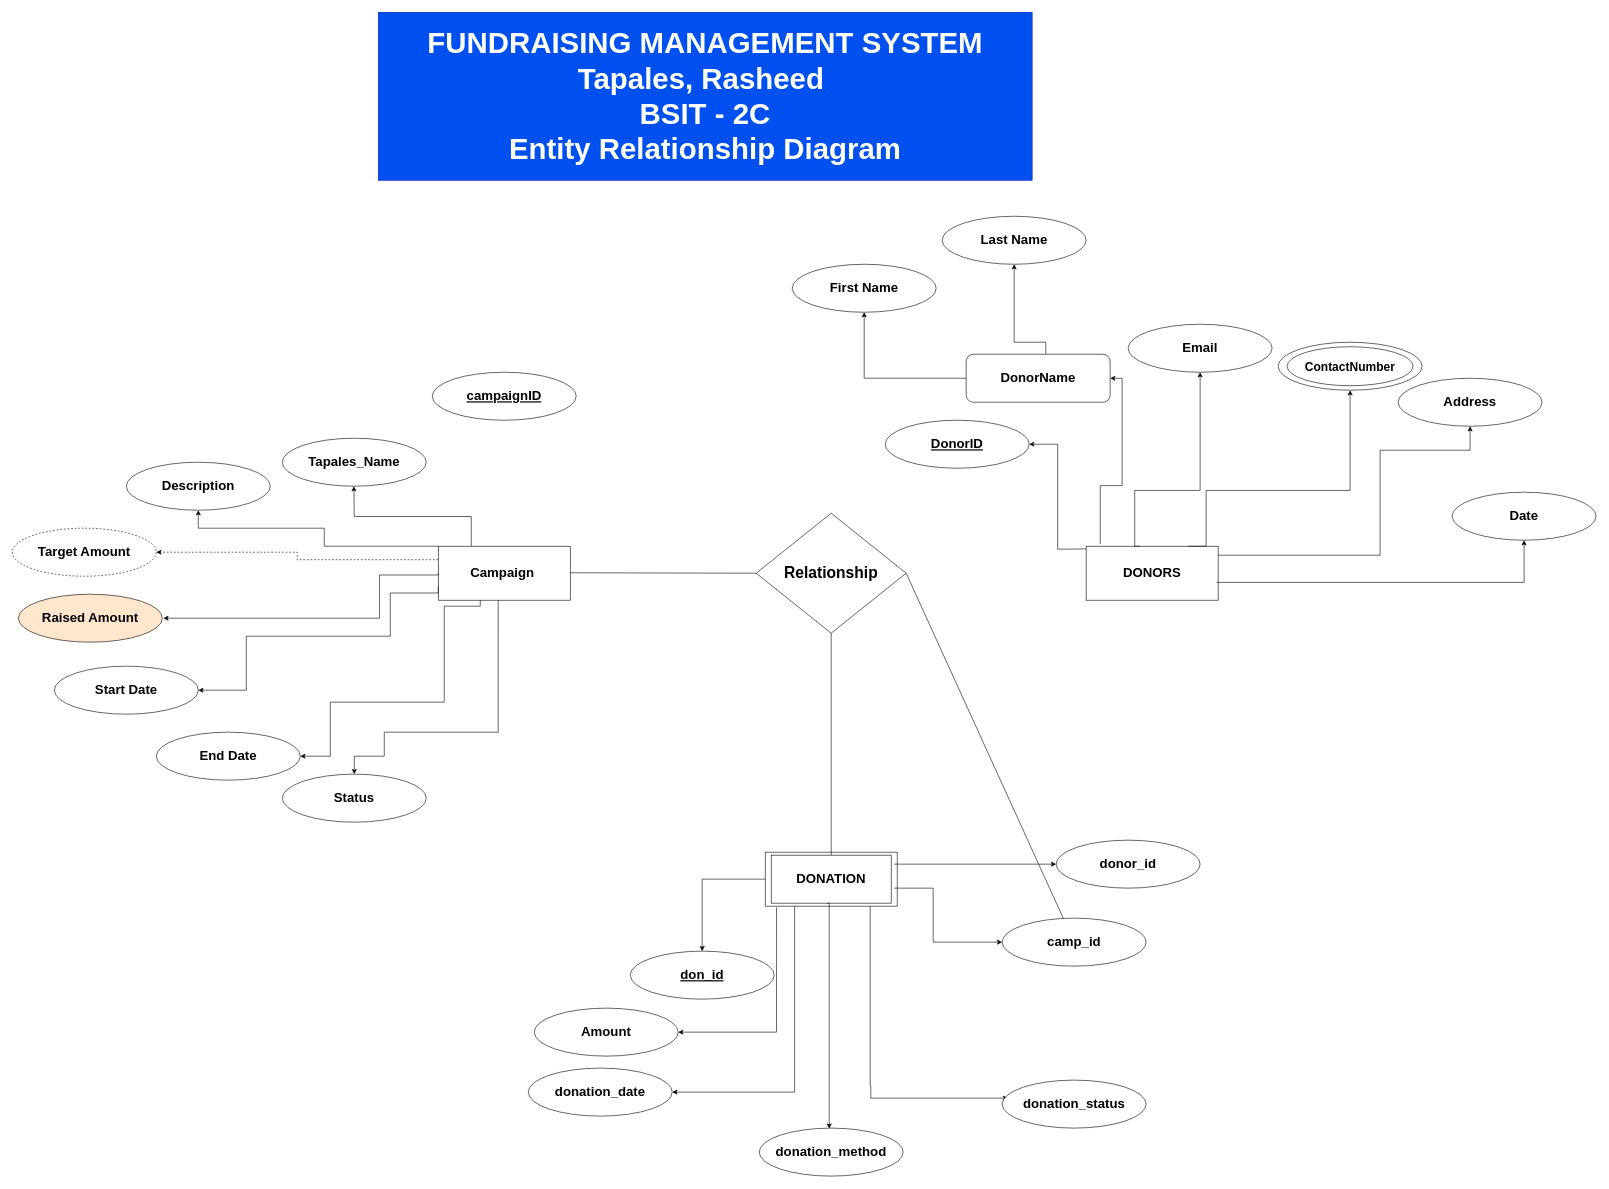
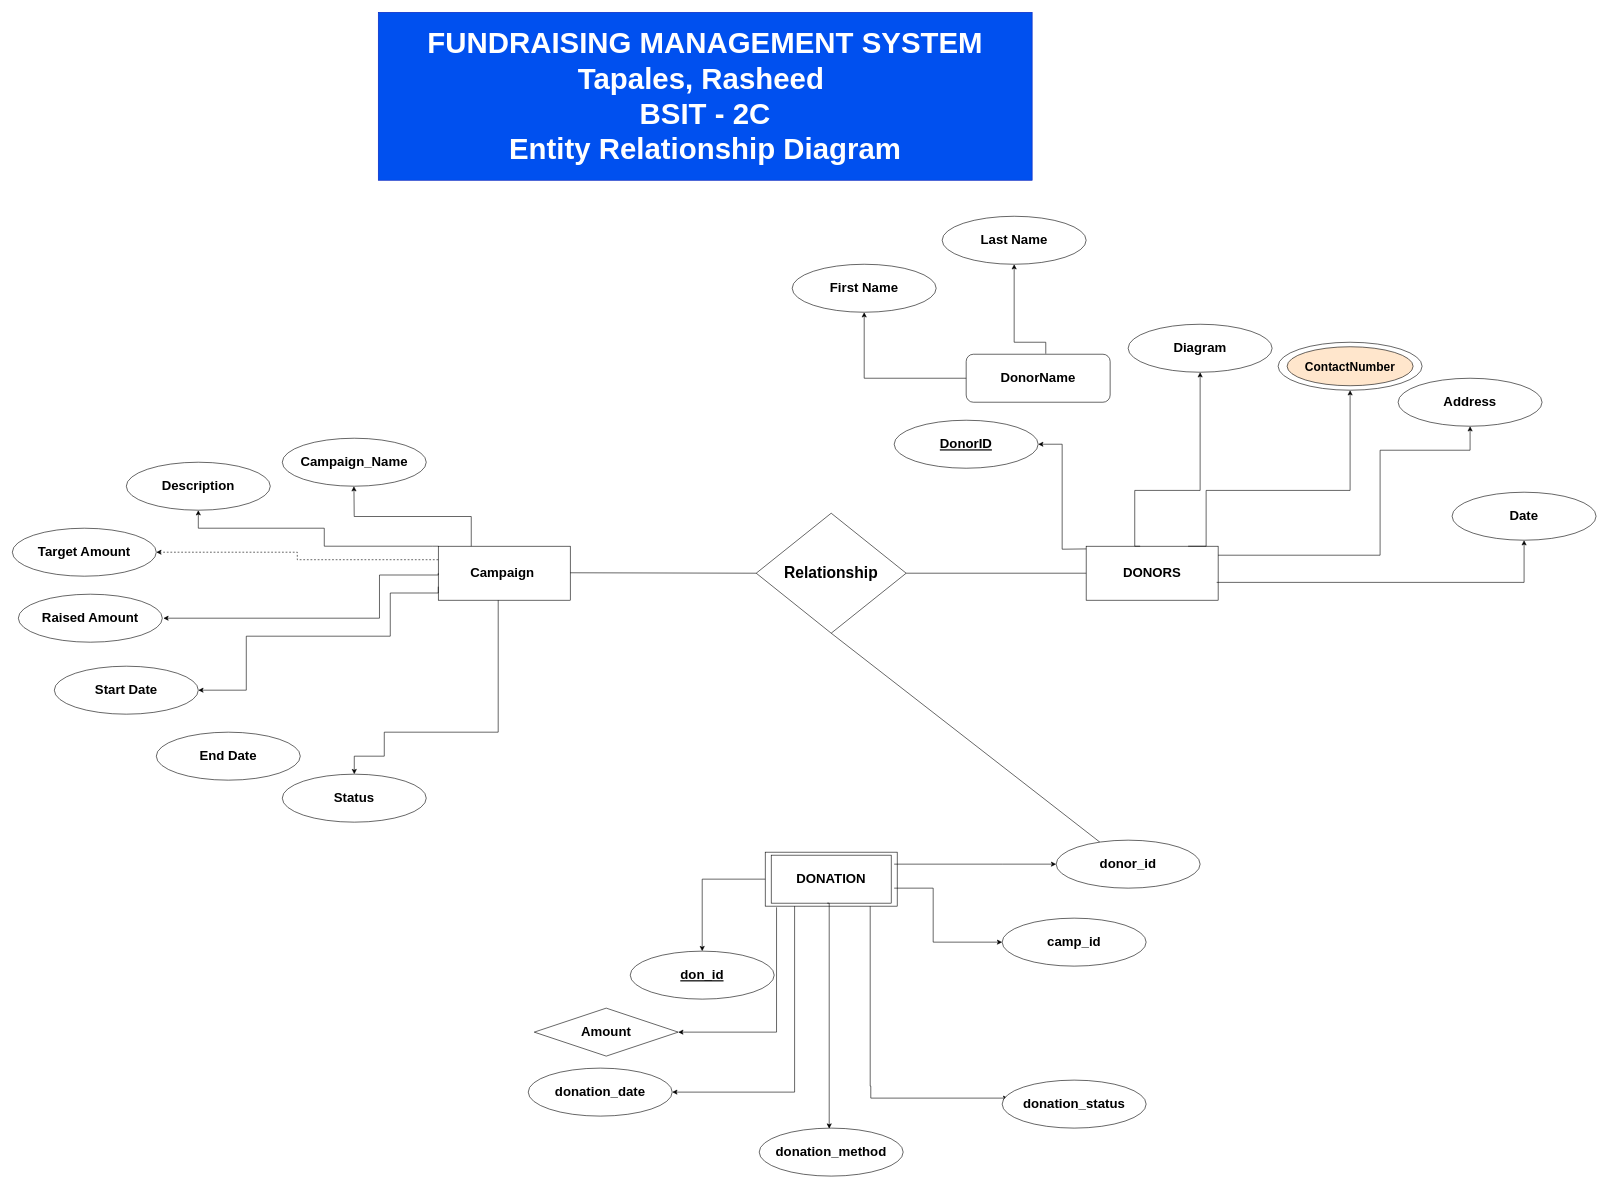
node "Email": label "Email" -> "Diagram"
node "ContactNumber": fillcolor #ffffff -> #ffe6cc
node "campaignID": removed
node "DonorID": moved (957, 444) -> (966, 444)
node "Tapales_Name": label "Tapales_Name" -> "Campaign_Name"
edge "DONORS" -> "DonorName": removed
node "Target Amount": style dashed -> solid
edge "Campaign" -> "End Date": removed
node "Raised Amount": fillcolor #ffe6cc -> #ffffff
edge "Relationship" -- "camp_id": now "Relationship" -- "DONORS"
edge "Relationship" -- "DONATION": now "Relationship" -- "donor_id"
node "Amount": shape ellipse -> diamond
